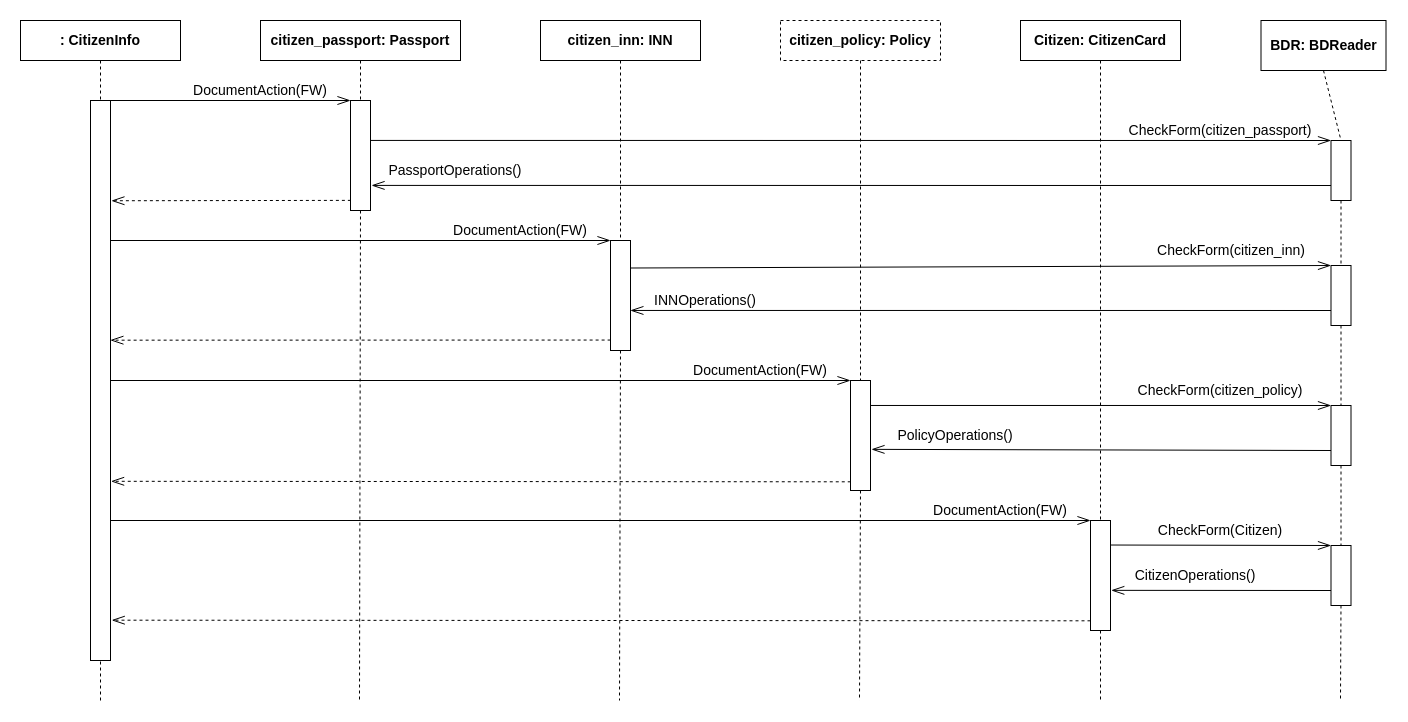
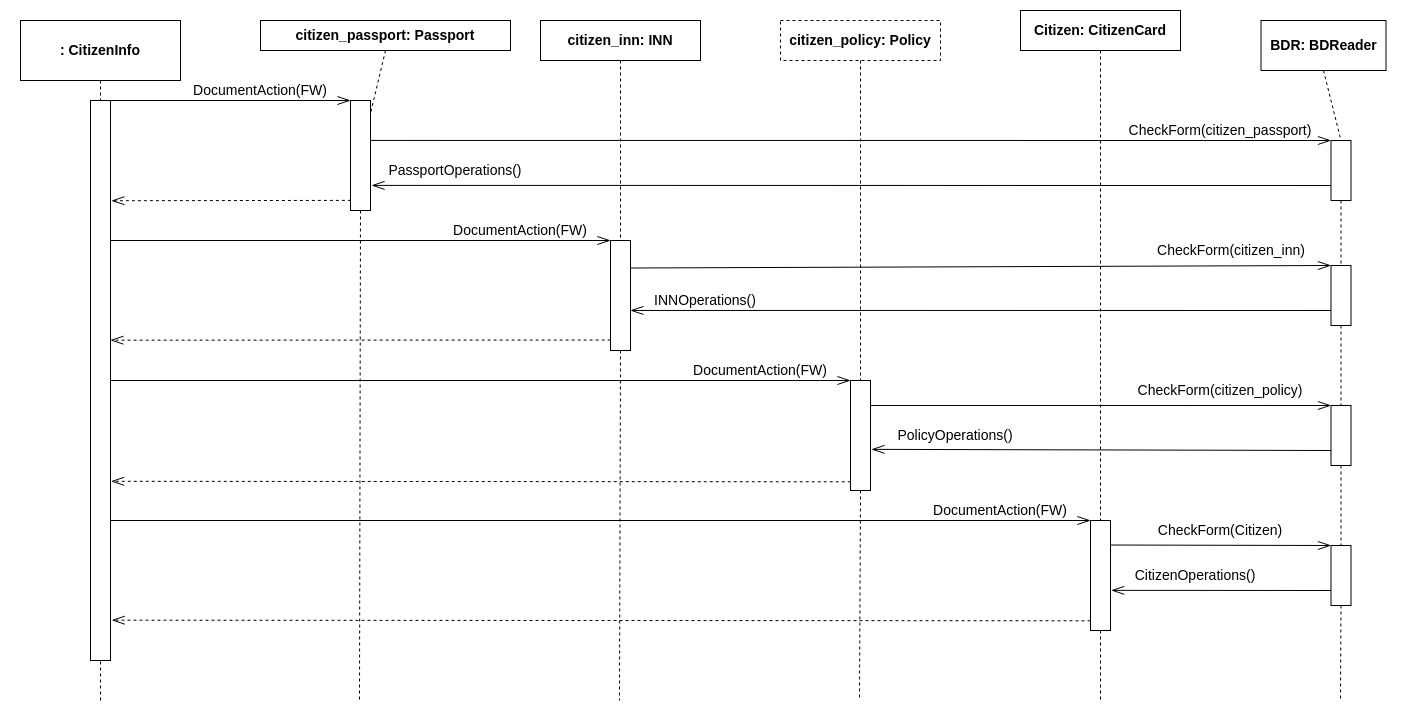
node ": CitizenInfo": size 160x40 -> 160x60
node "citizen_passport: Passport": size 200x40 -> 250x30
node "Citizen: CitizenCard": moved (1101, 41) -> (1101, 31)
